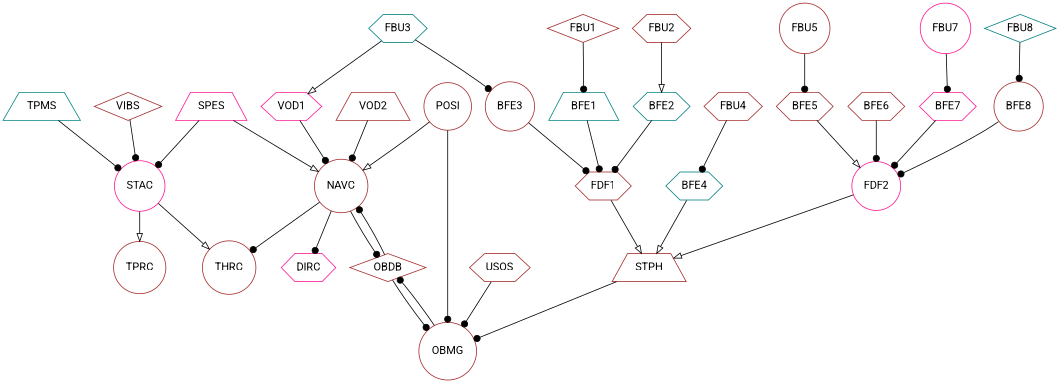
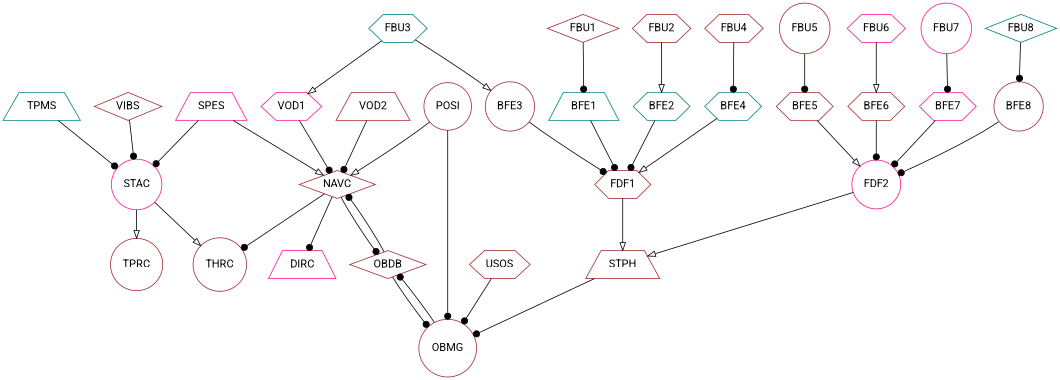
node "FBU6": added
edge "FBU3" -> "BFE3": arrowhead dot -> onormal
node "NAVC": shape circle -> diamond
edge "BFE4" -> "STPH": now "BFE4" -> "FDF1"
node "DIRC": shape hexagon -> trapezium
